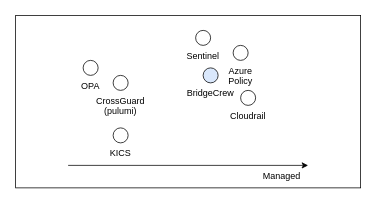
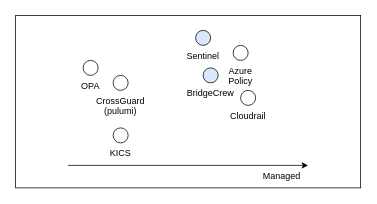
node "Sentinel": fillcolor #ffffff -> #dae8fc
